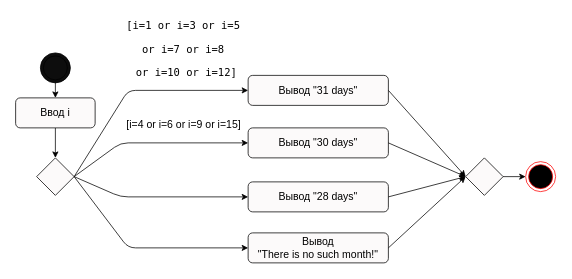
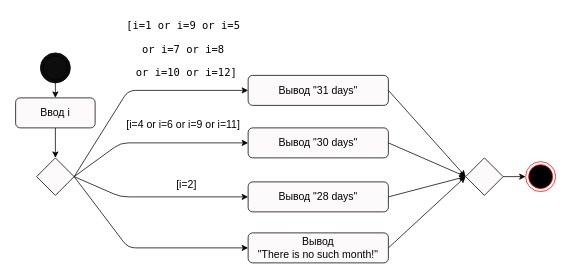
node "[i=1 or i=3 or i=5 or i=7 or i=8 or i=10 or i=12]": label "[i=1 or i=3 or i=5 or i=7 or i=8 or i=10 or i=12]" -> "[i=1 or i=9 or i=5 or i=7 or i=8 or i=10 or i=12]"
node "[i=4 or i=6 or i=9 or i=15]": label "[i=4 or i=6 or i=9 or i=15]" -> "[i=4 or i=6 or i=9 or i=11]"
node "[i=2]": added
